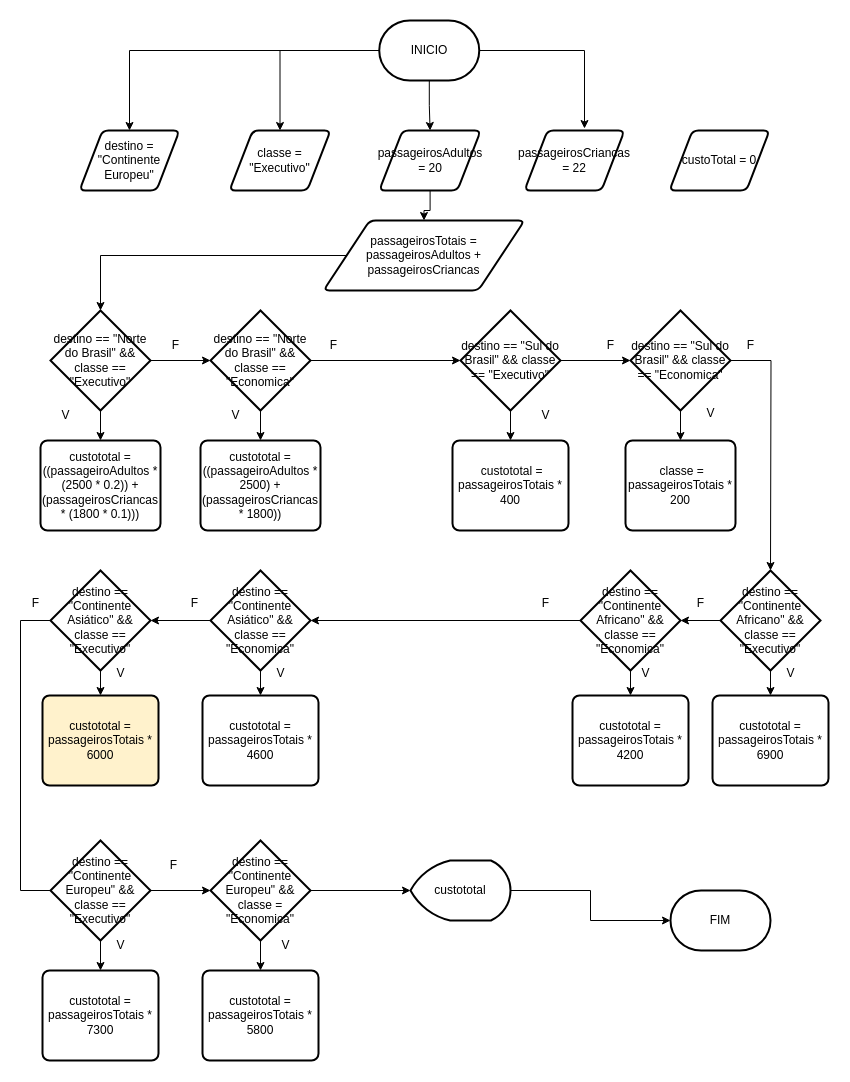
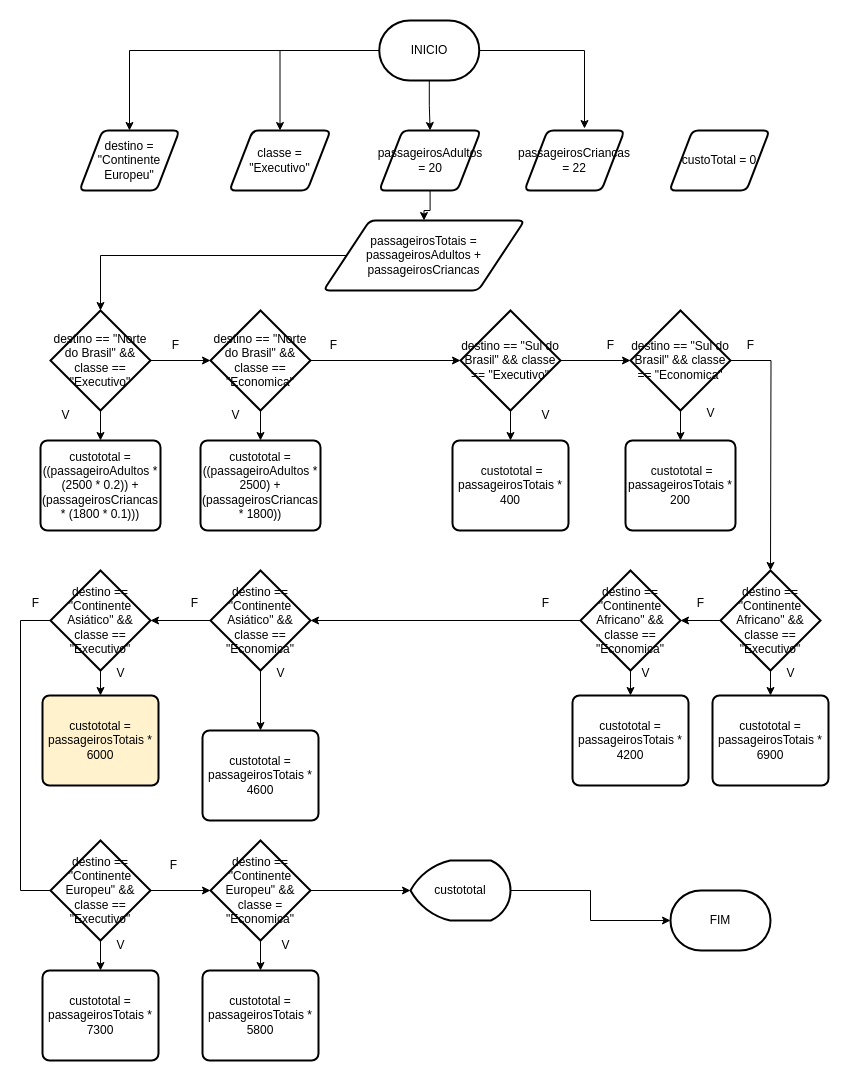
node "classe = passageirosTotais * 200": label "classe = passageirosTotais * 200" -> "custototal = passageirosTotais * 200"
node "custototal = passageirosTotais * 4600": moved (261, 741) -> (261, 776)
